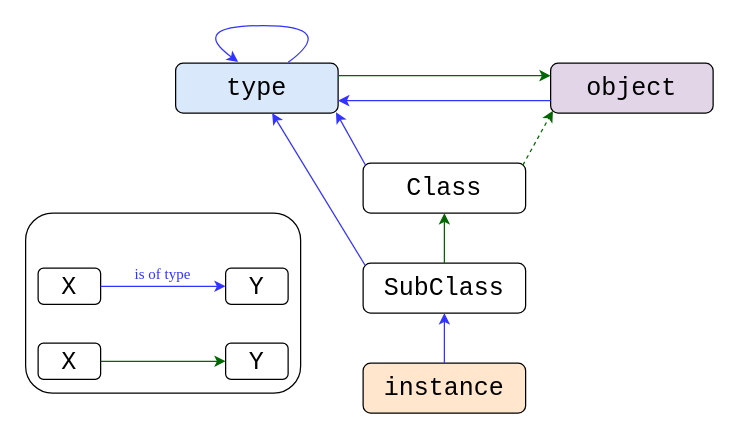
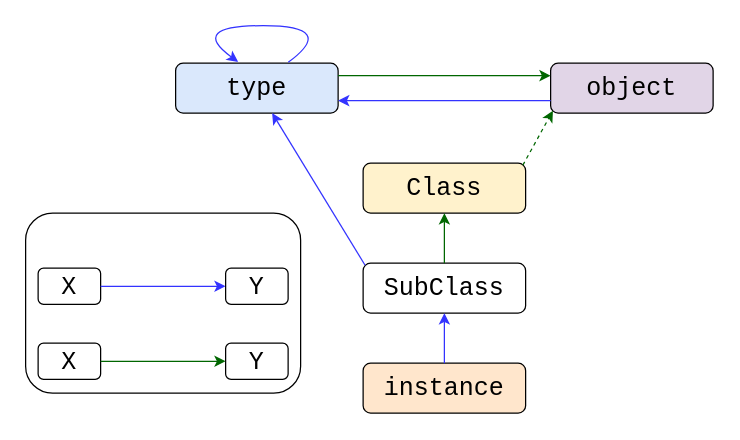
edge "Class" -> "type": removed
node "Class": fillcolor #ffffff -> #fff2cc
node "is of type": removed
